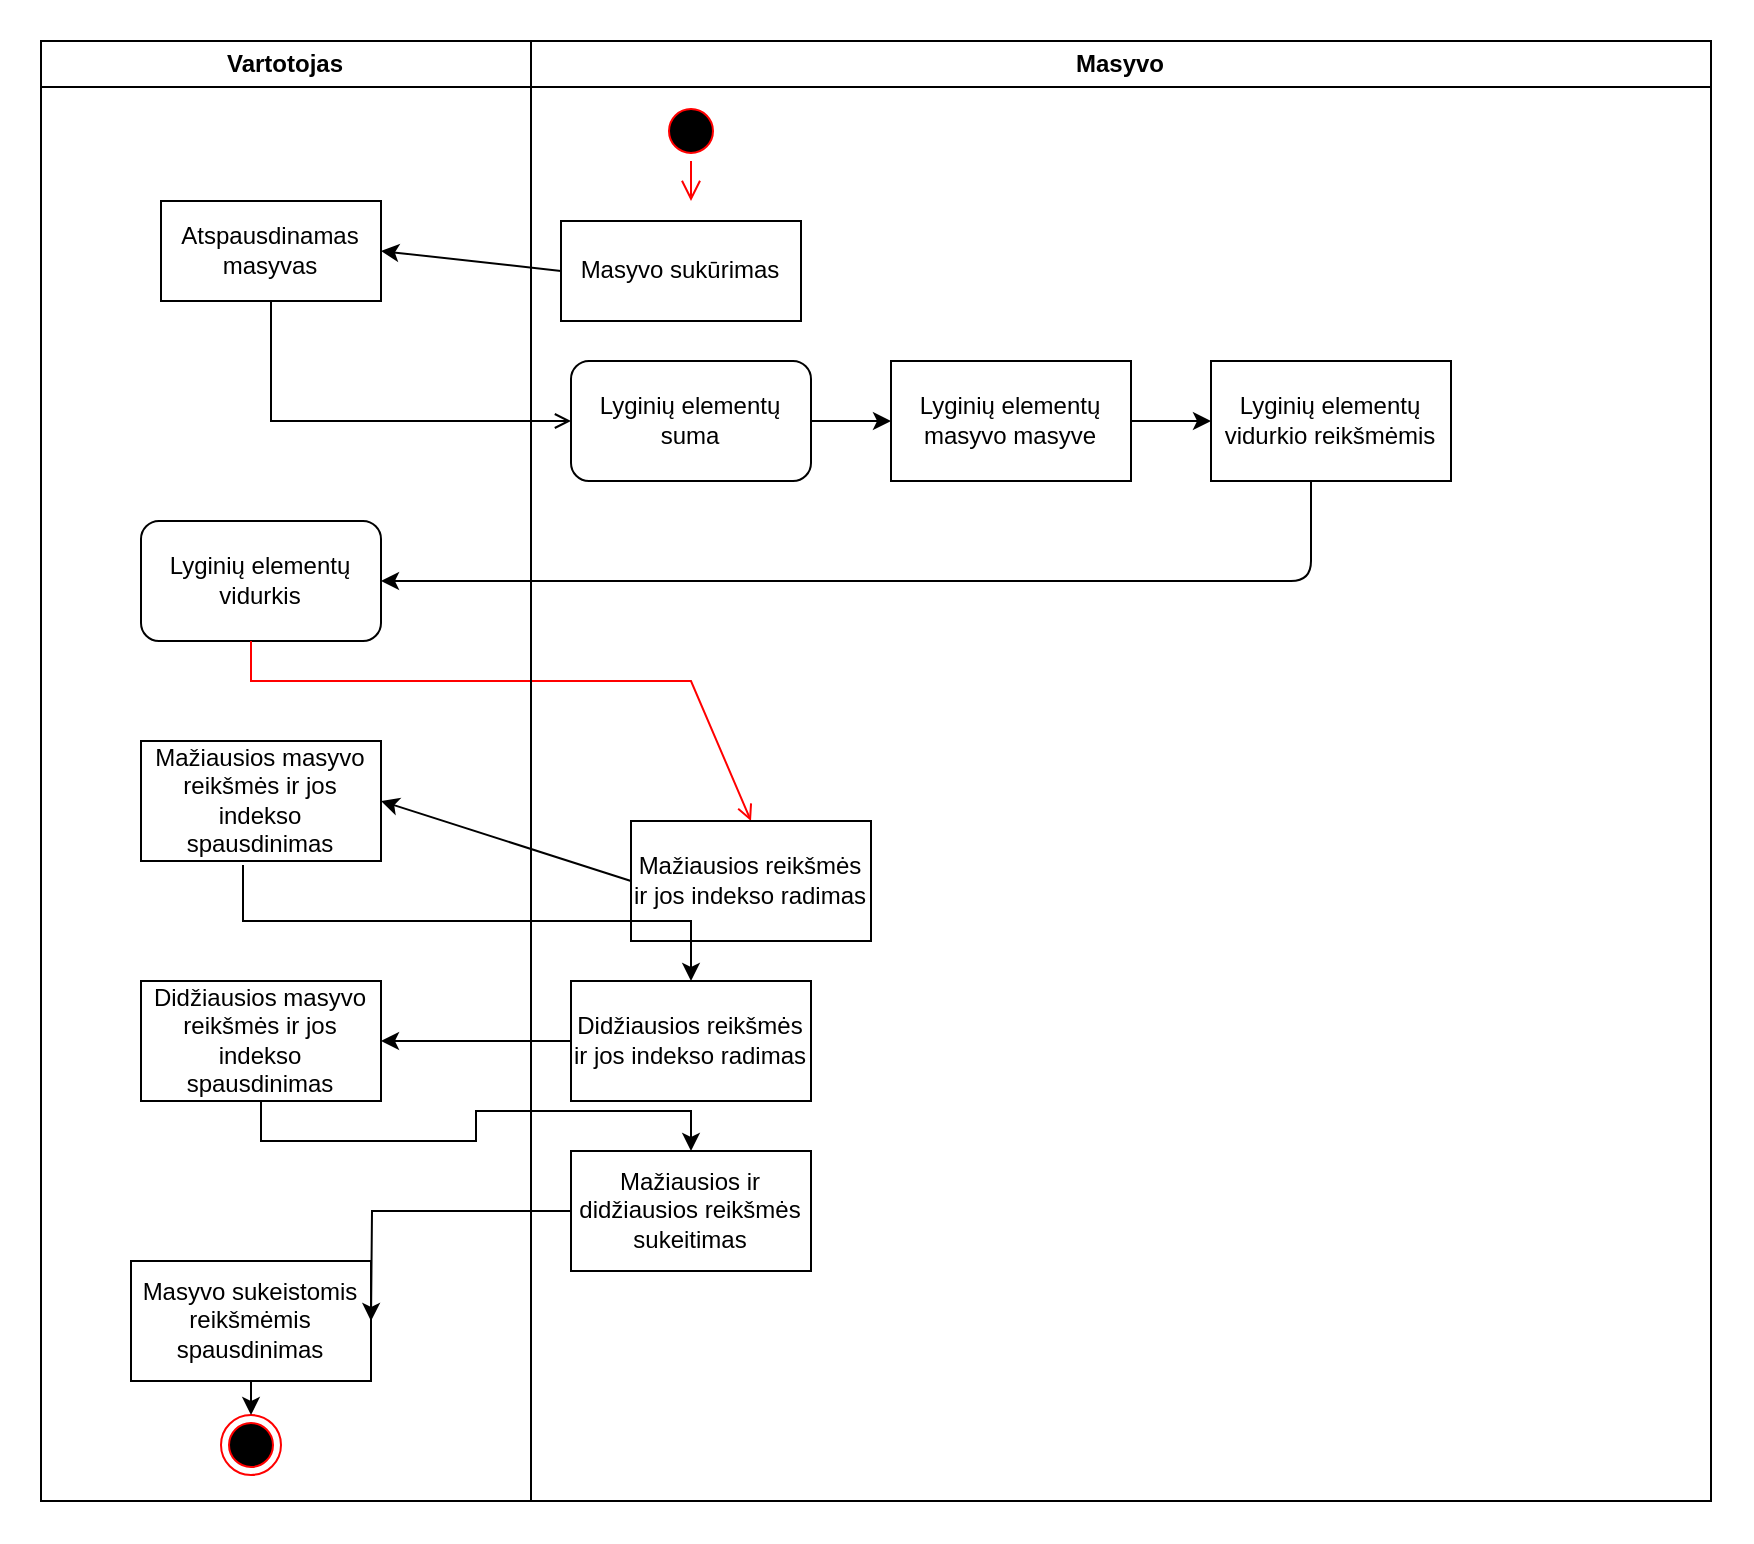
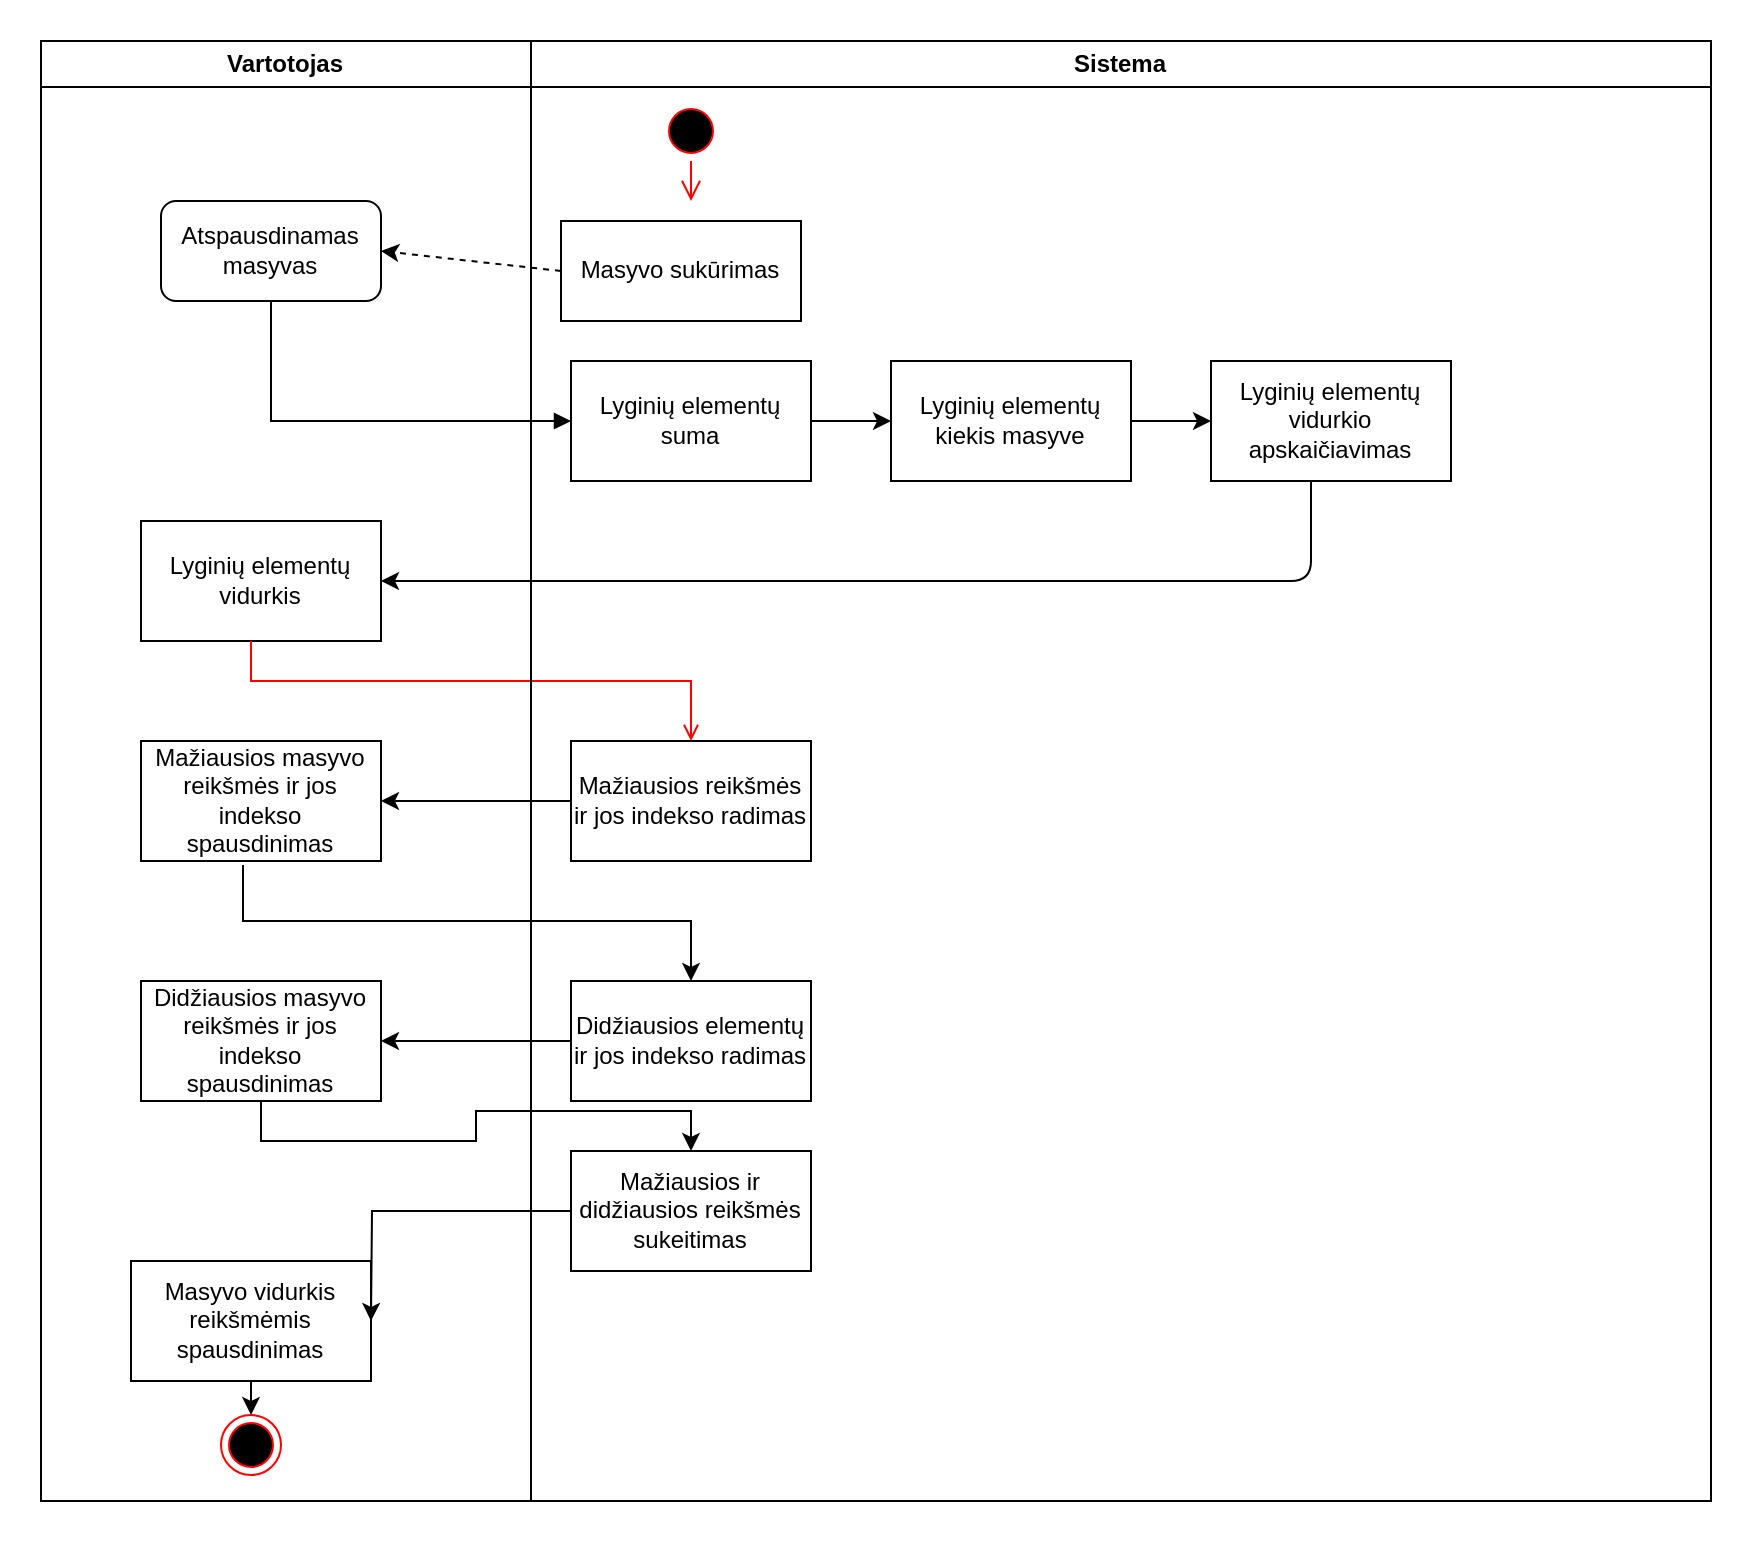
node "Masyvo": label "Masyvo" -> "Sistema"
node "Atspausdinamas masyvas": shape rectangle -> rounded rectangle
edge "Masyvo sukūrimas" -> "Atspausdinamas masyvas": style solid -> dashed
edge "Atspausdinamas masyvas" -> "Lyginių elementų suma": arrowhead open -> block
node "Lyginių elementų suma": shape rounded rectangle -> rectangle
node "Lyginių elementų masyvo masyve": label "Lyginių elementų masyvo masyve" -> "Lyginių elementų kiekis masyve"
node "Lyginių elementų vidurkio reikšmėmis": label "Lyginių elementų vidurkio reikšmėmis" -> "Lyginių elementų vidurkio apskaičiavimas"
node "Lyginių elementų vidurkis": shape rounded rectangle -> rectangle
node "Mažiausios reikšmės ir jos indekso radimas": moved (751, 881) -> (691, 801)
node "Didžiausios reikšmės ir jos indekso radimas": label "Didžiausios reikšmės ir jos indekso radimas" -> "Didžiausios elementų ir jos indekso radimas"
node "Masyvo sukeistomis reikšmėmis spausdinimas": label "Masyvo sukeistomis reikšmėmis spausdinimas" -> "Masyvo vidurkis reikšmėmis spausdinimas"
